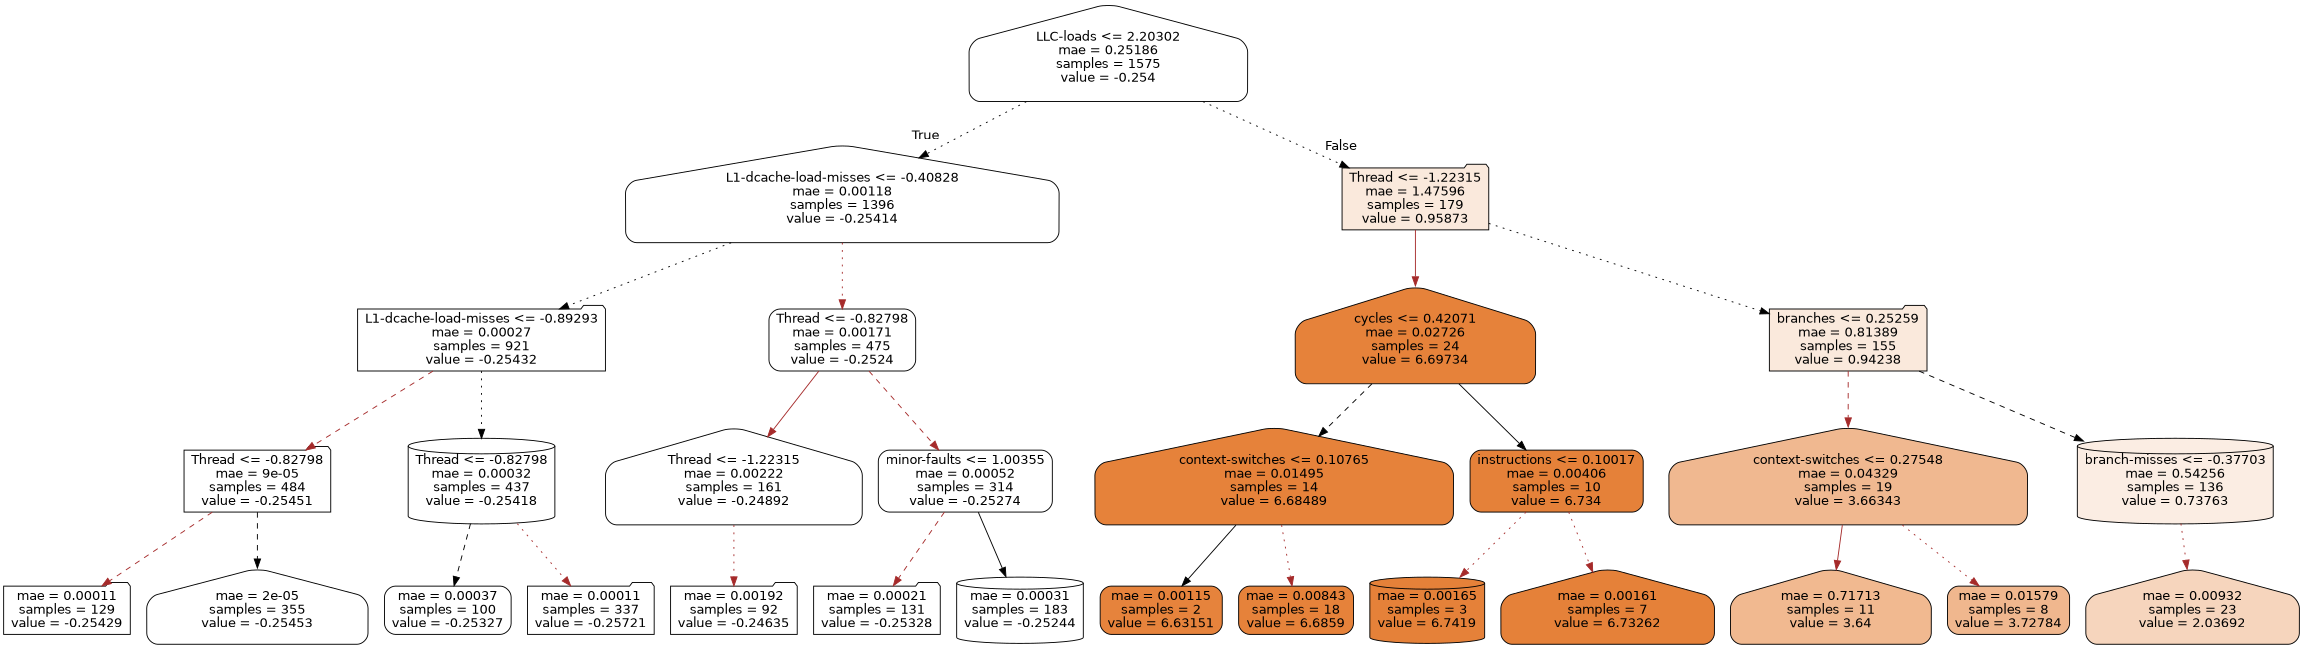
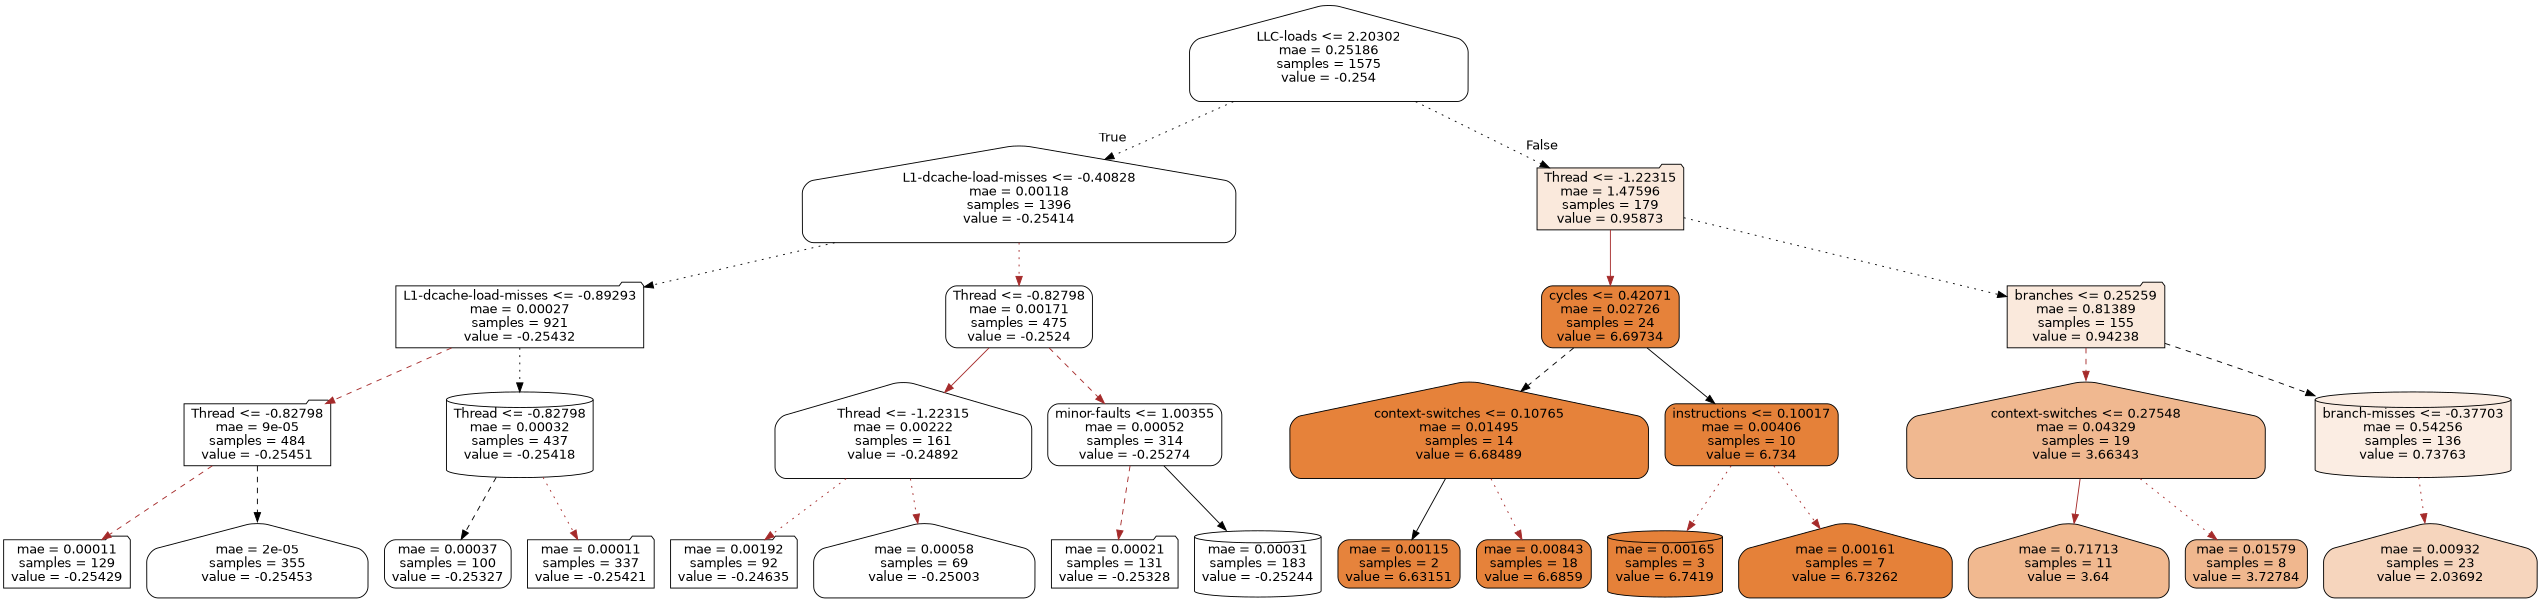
node "cycles <= 0.42071 mae = 0.02726 samples = 24 value = 6.69734": shape house -> box
node "mae = 0.00058 samples = 69 value = -0.25003": added
node "mae = 0.00011 samples = 337 value = -0.25721": label "mae = 0.00011 samples = 337 value = -0.25721" -> "mae = 0.00011 samples = 337 value = -0.25421"
